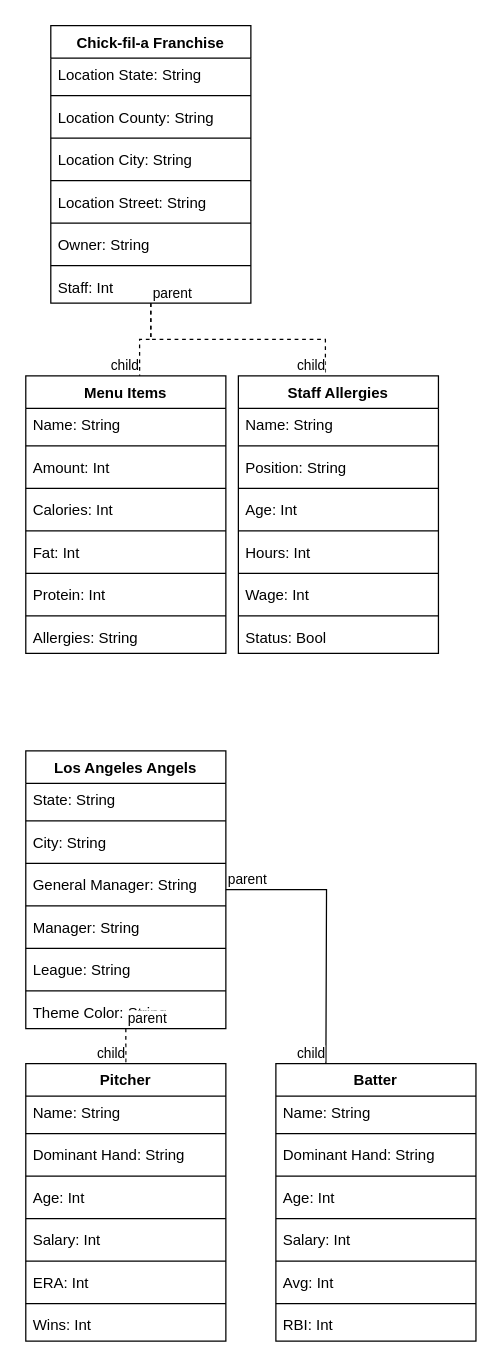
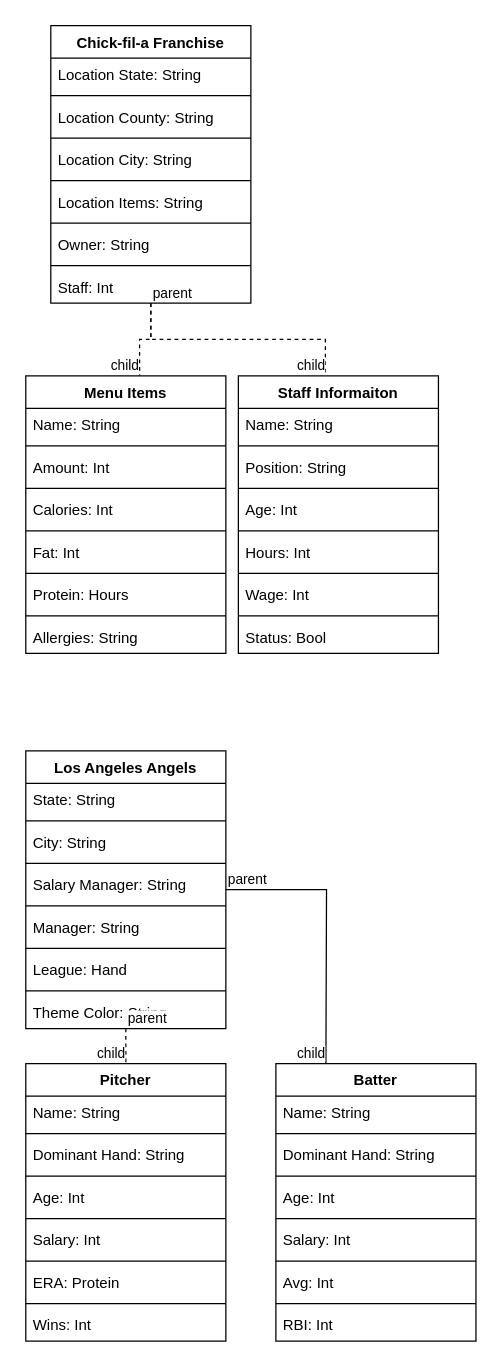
node "Location Street: String": label "Location Street: String" -> "Location Items: String"
node "Staff Allergies": label "Staff Allergies" -> "Staff Informaiton"
node "Protein: Int": label "Protein: Int" -> "Protein: Hours"
node "General Manager: String": label "General Manager: String" -> "Salary Manager: String"
node "League: String": label "League: String" -> "League: Hand"
node "ERA: Int": label "ERA: Int" -> "ERA: Protein"
